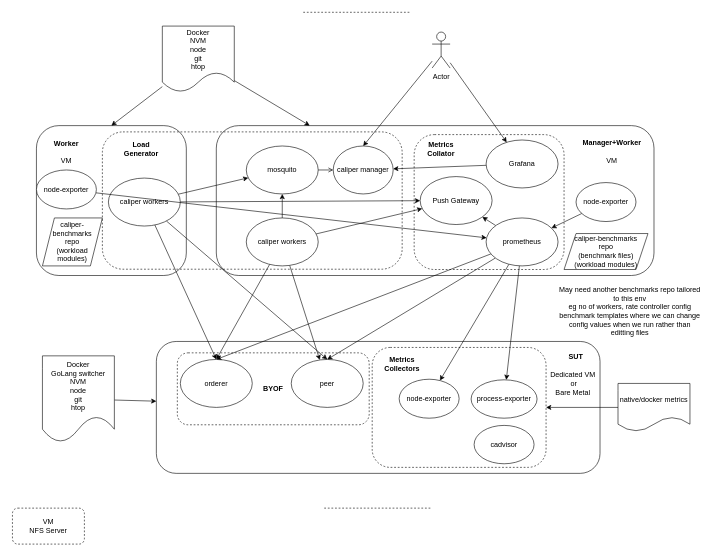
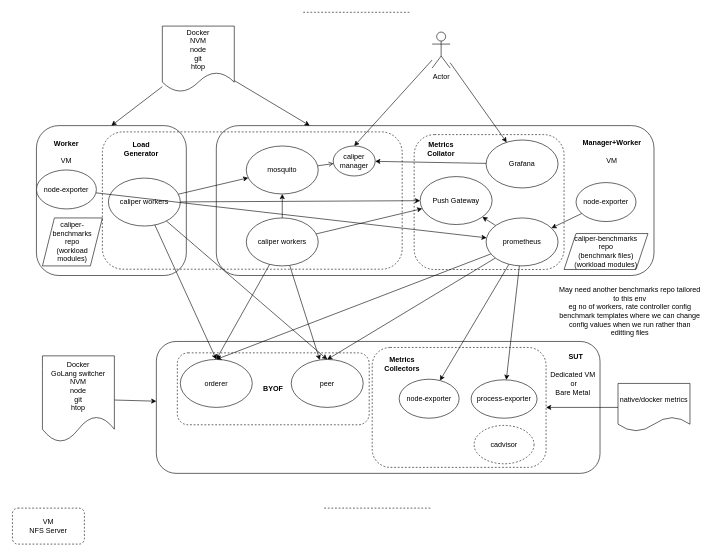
node "caliper manager": size 60x48 -> 42x30
node "cadvisor": style solid -> dashed
